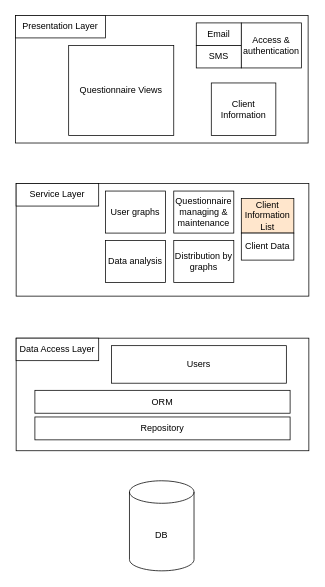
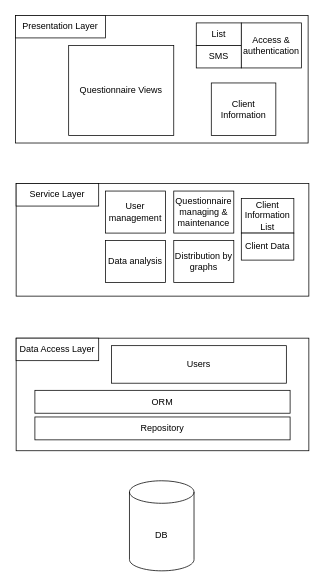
node "Email": label "Email" -> "List"
node "User graphs": label "User graphs" -> "User management"
node "Client Information List": fillcolor #ffe6cc -> #ffffff
